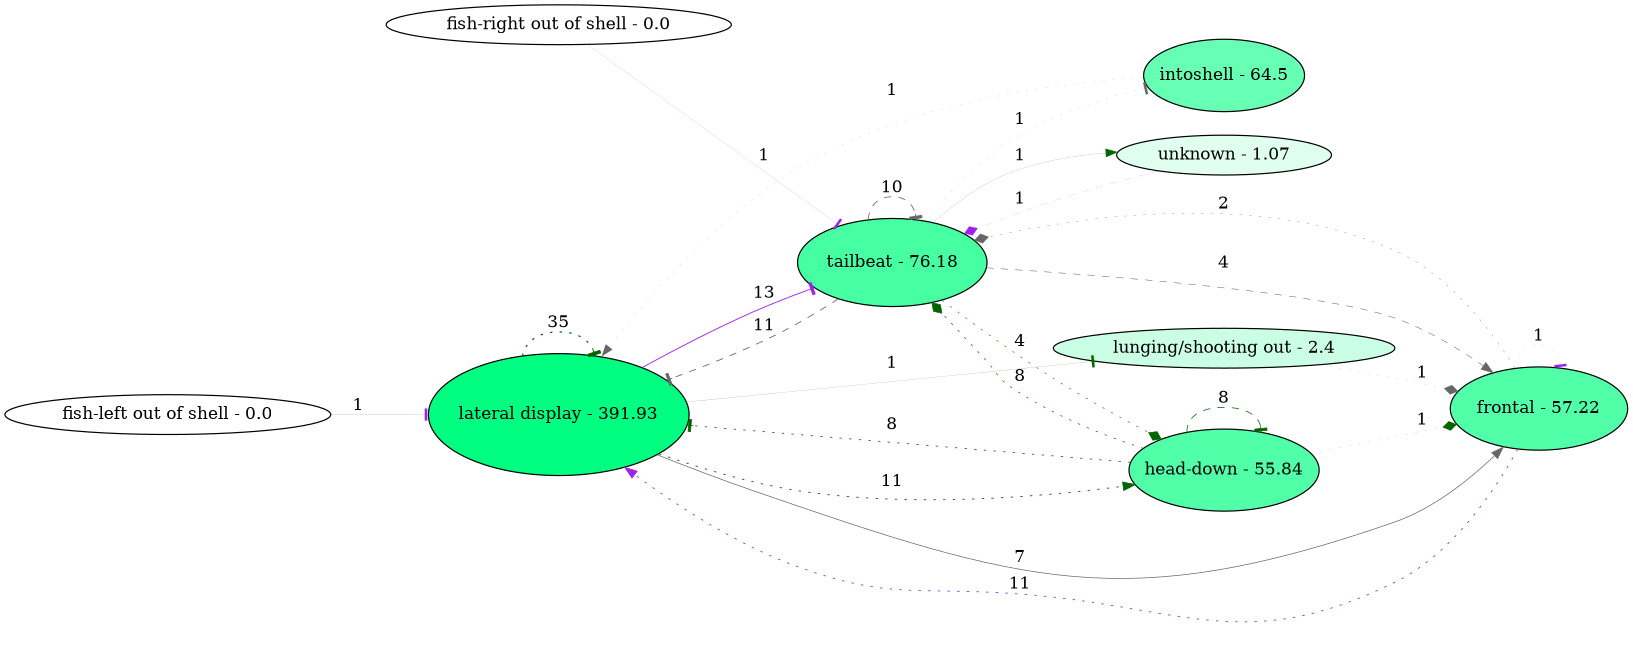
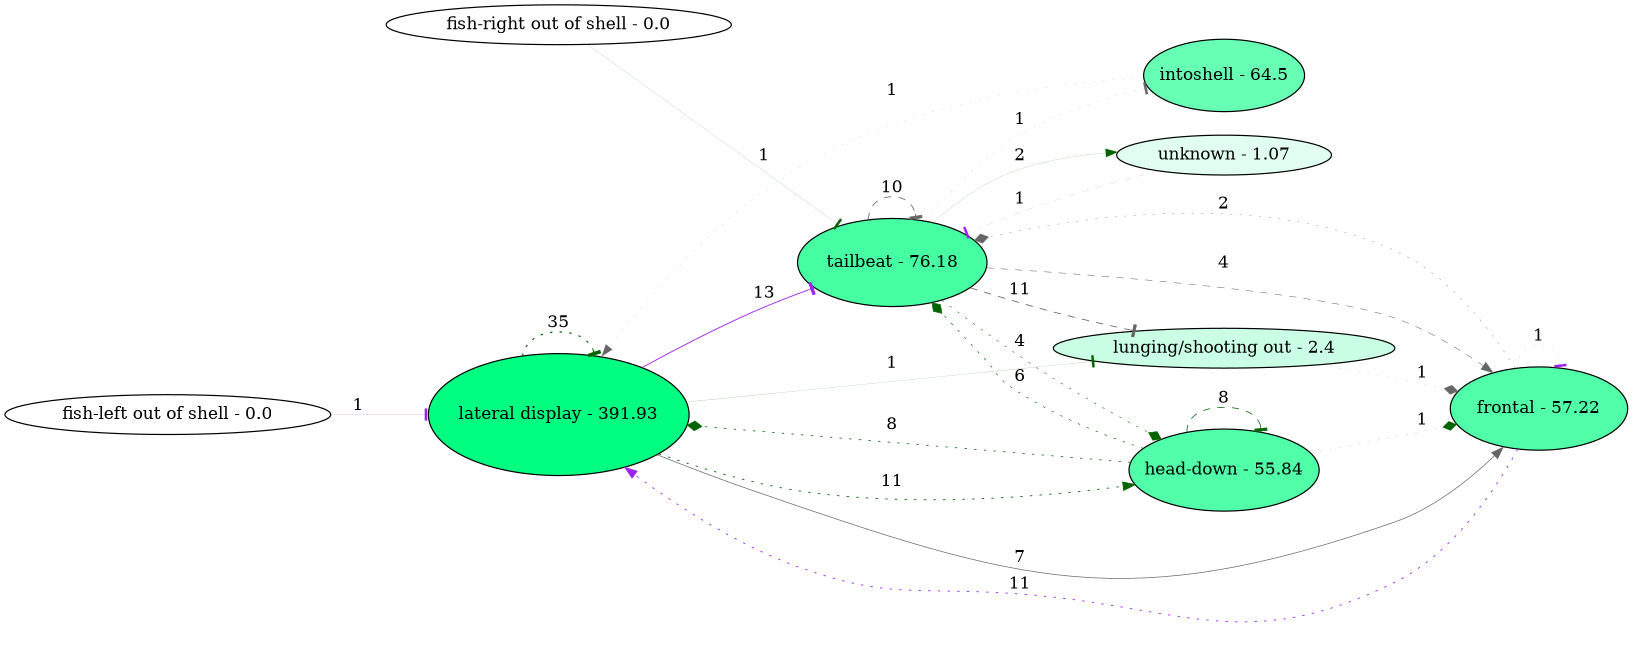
edge "fish-right out of shell - 0.0" -> "tailbeat - 76.18": color purple -> darkgreen
edge "tailbeat - 76.18" -> "unknown - 1.07": label "1" -> "2"
edge "unknown - 1.07" -> "tailbeat - 76.18": arrowhead diamond -> tee
edge "tailbeat - 76.18" -> "lateral display - 391.93": now "tailbeat - 76.18" -> "lunging/shooting out - 2.4"
edge "head-down - 55.84" -> "tailbeat - 76.18": label "8" -> "6"
edge "head-down - 55.84" -> "lateral display - 391.93": arrowhead tee -> diamond
